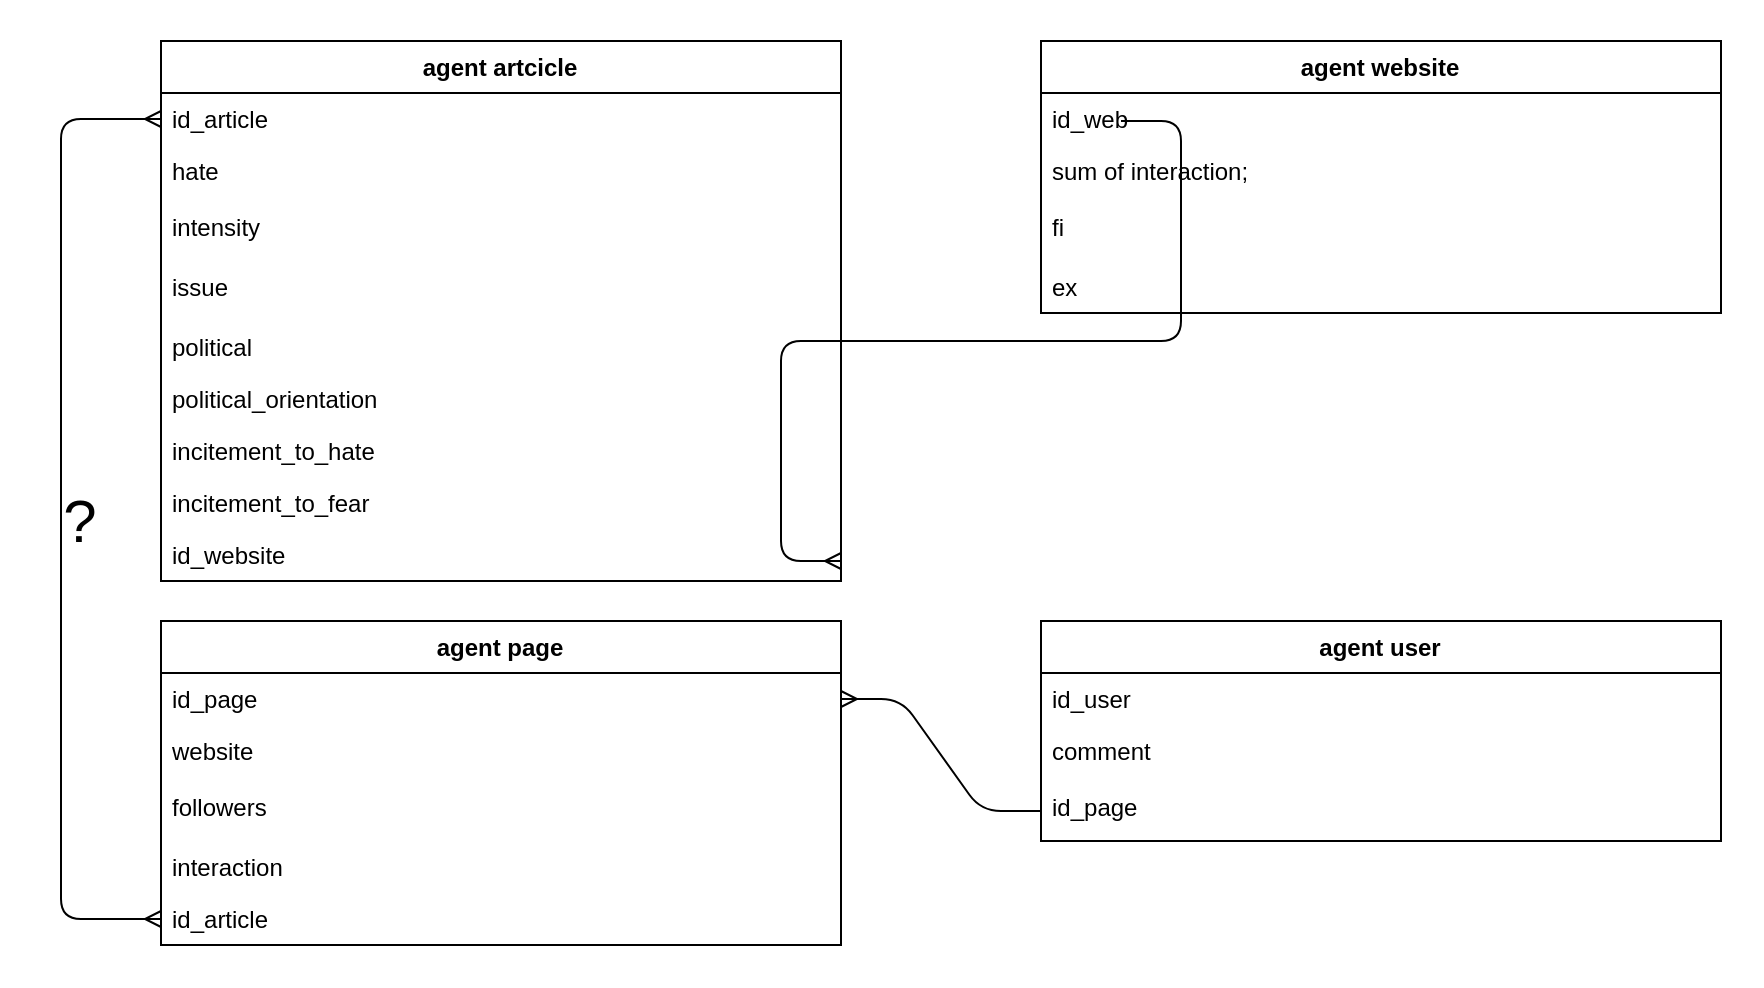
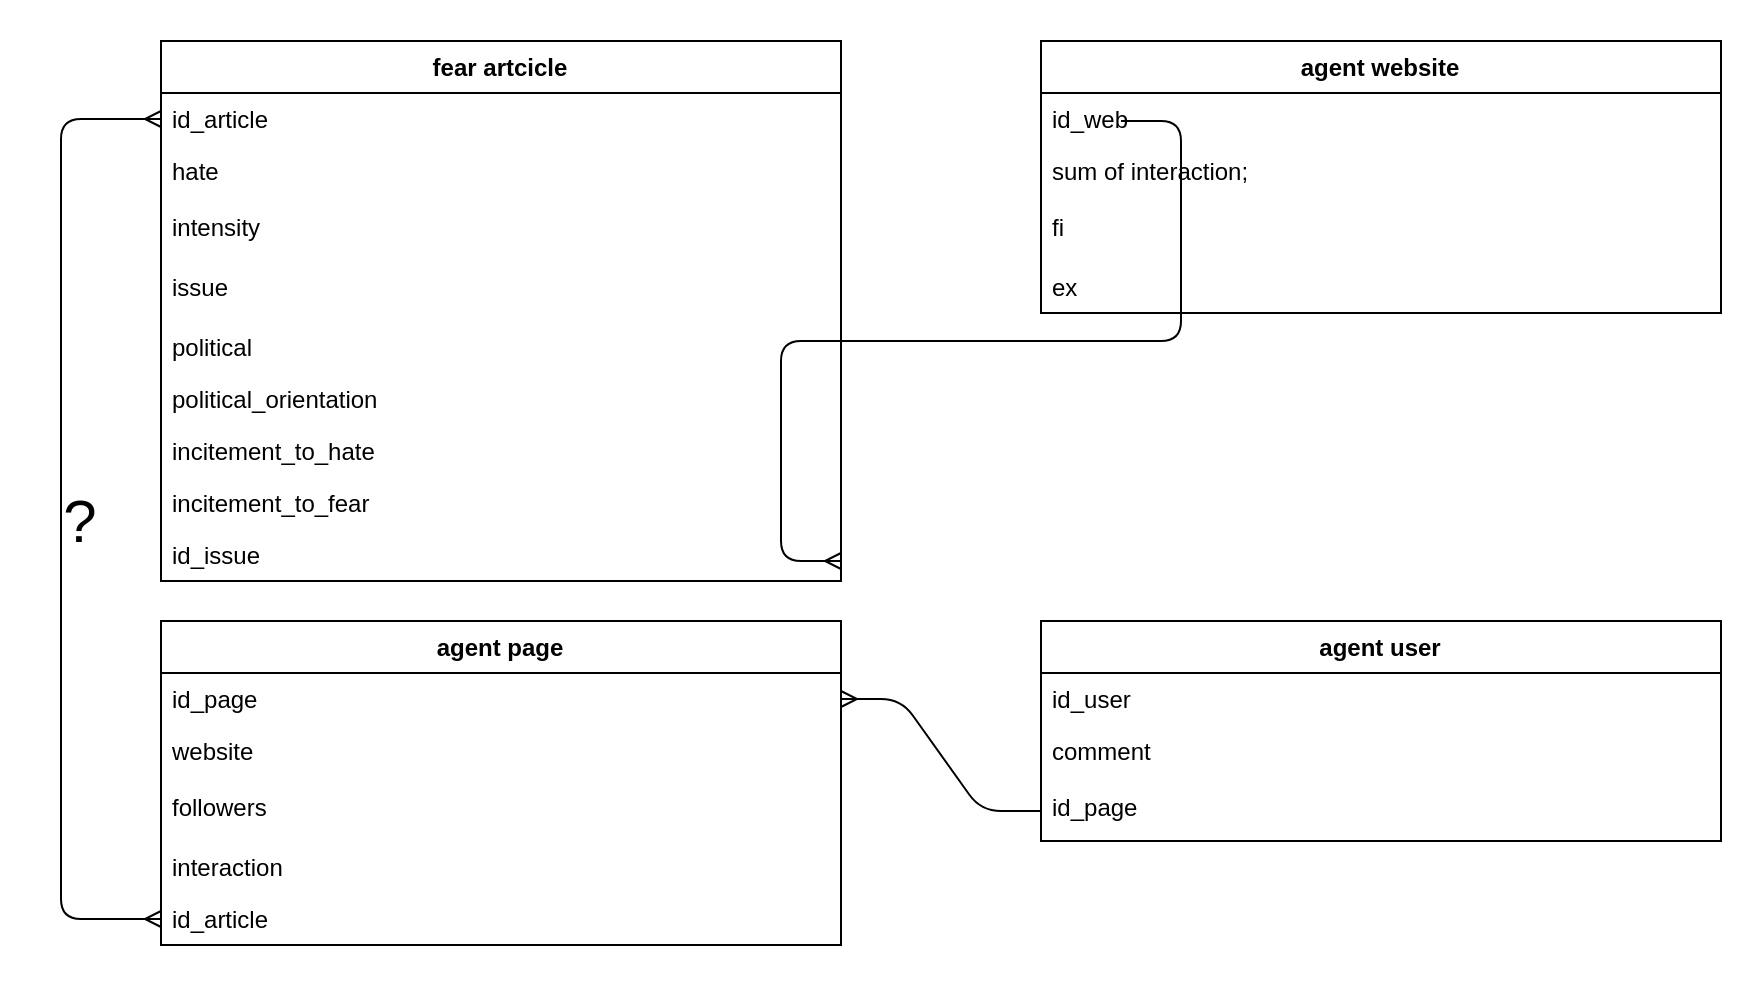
node "agent artcicle": label "agent artcicle" -> "fear artcicle"
node "id_website": label "id_website" -> "id_issue"
